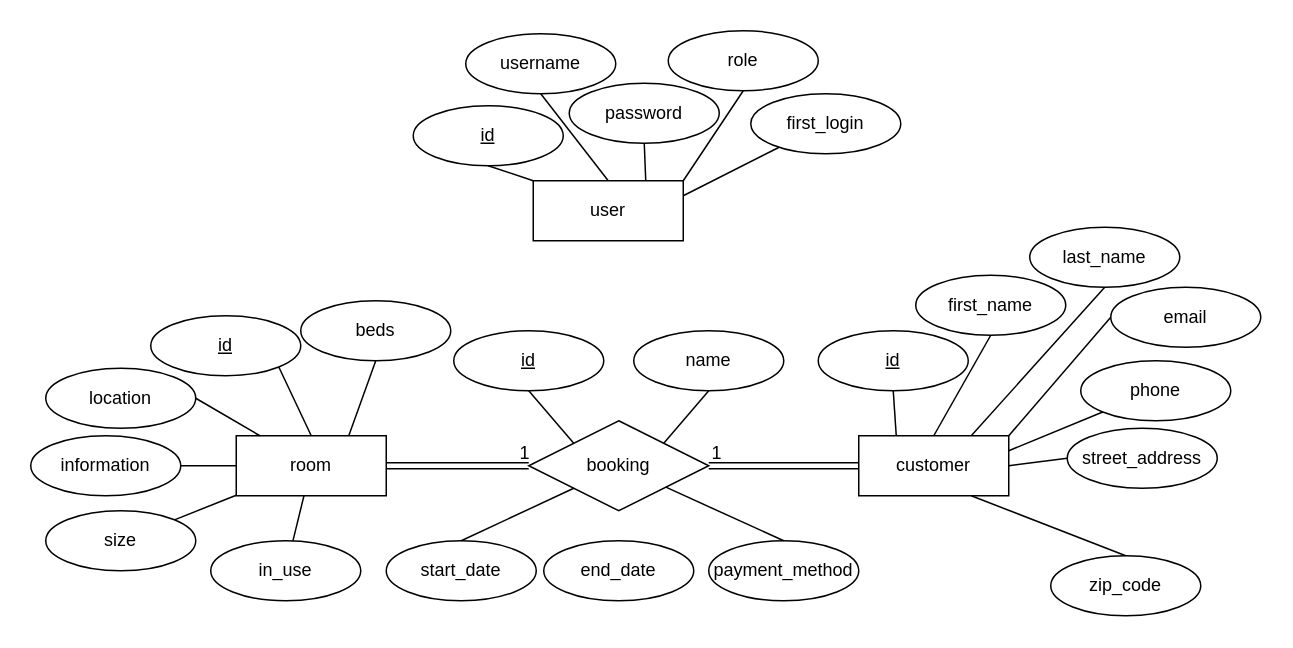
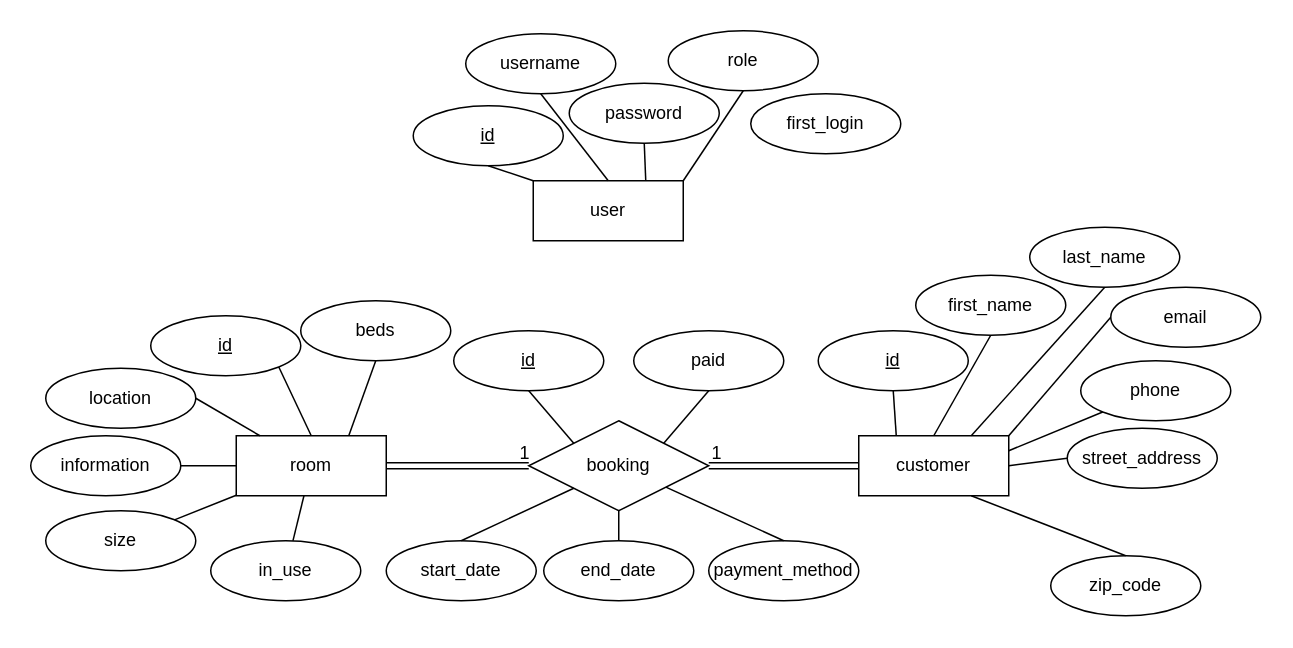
edge "first_login" -- "user": removed
node "name": label "name" -> "paid"
edge "booking" -- "end_date": added
